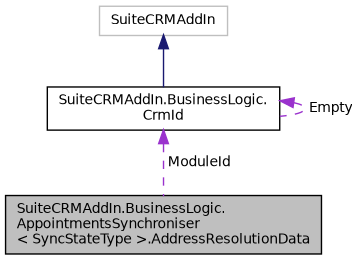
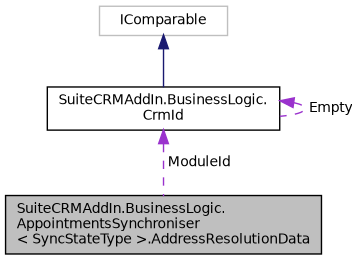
node "SuiteCRMAddIn": label "SuiteCRMAddIn" -> "IComparable"
